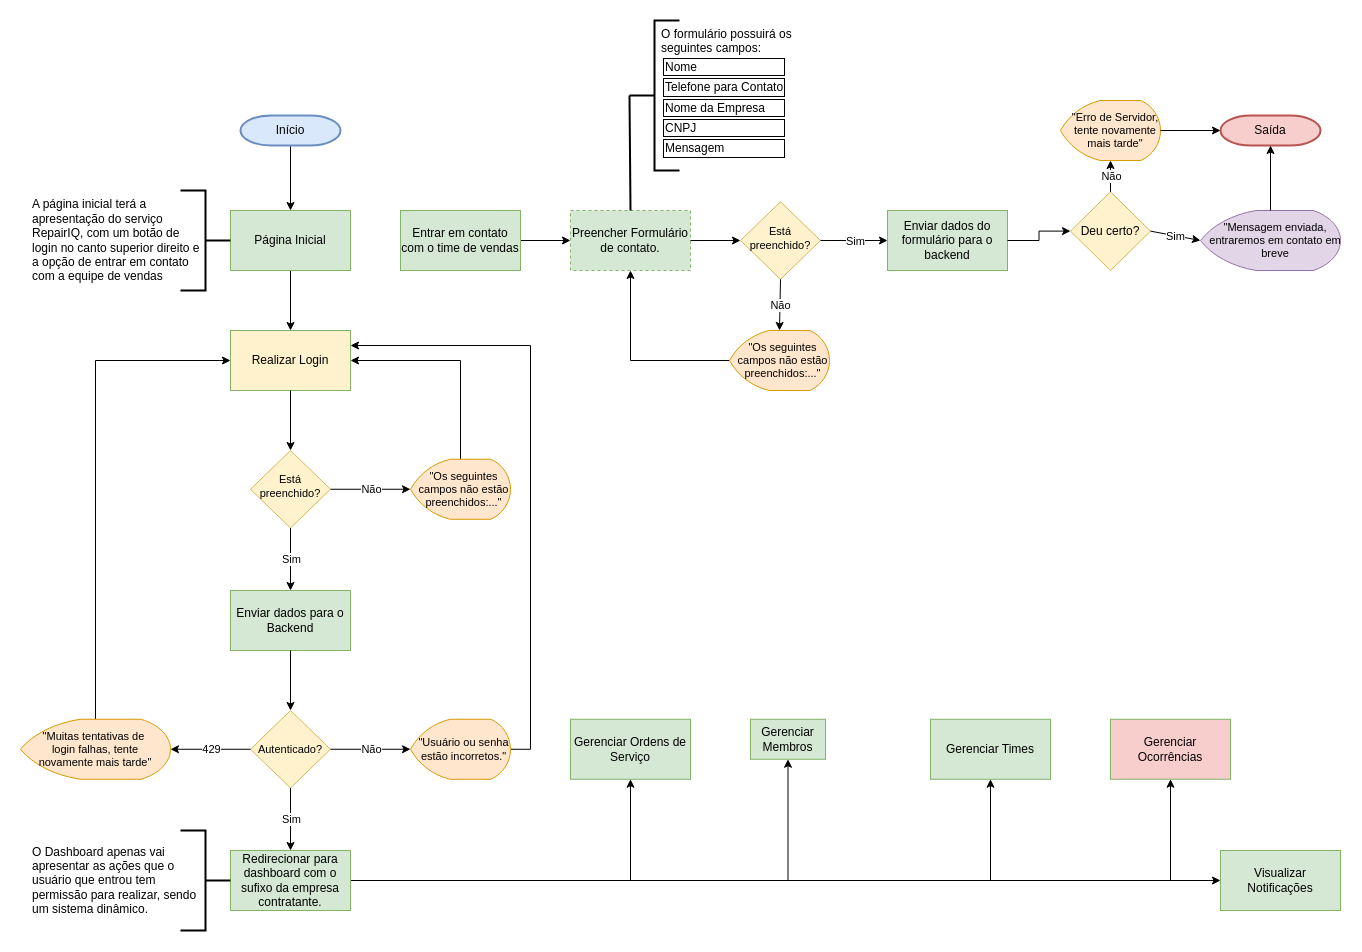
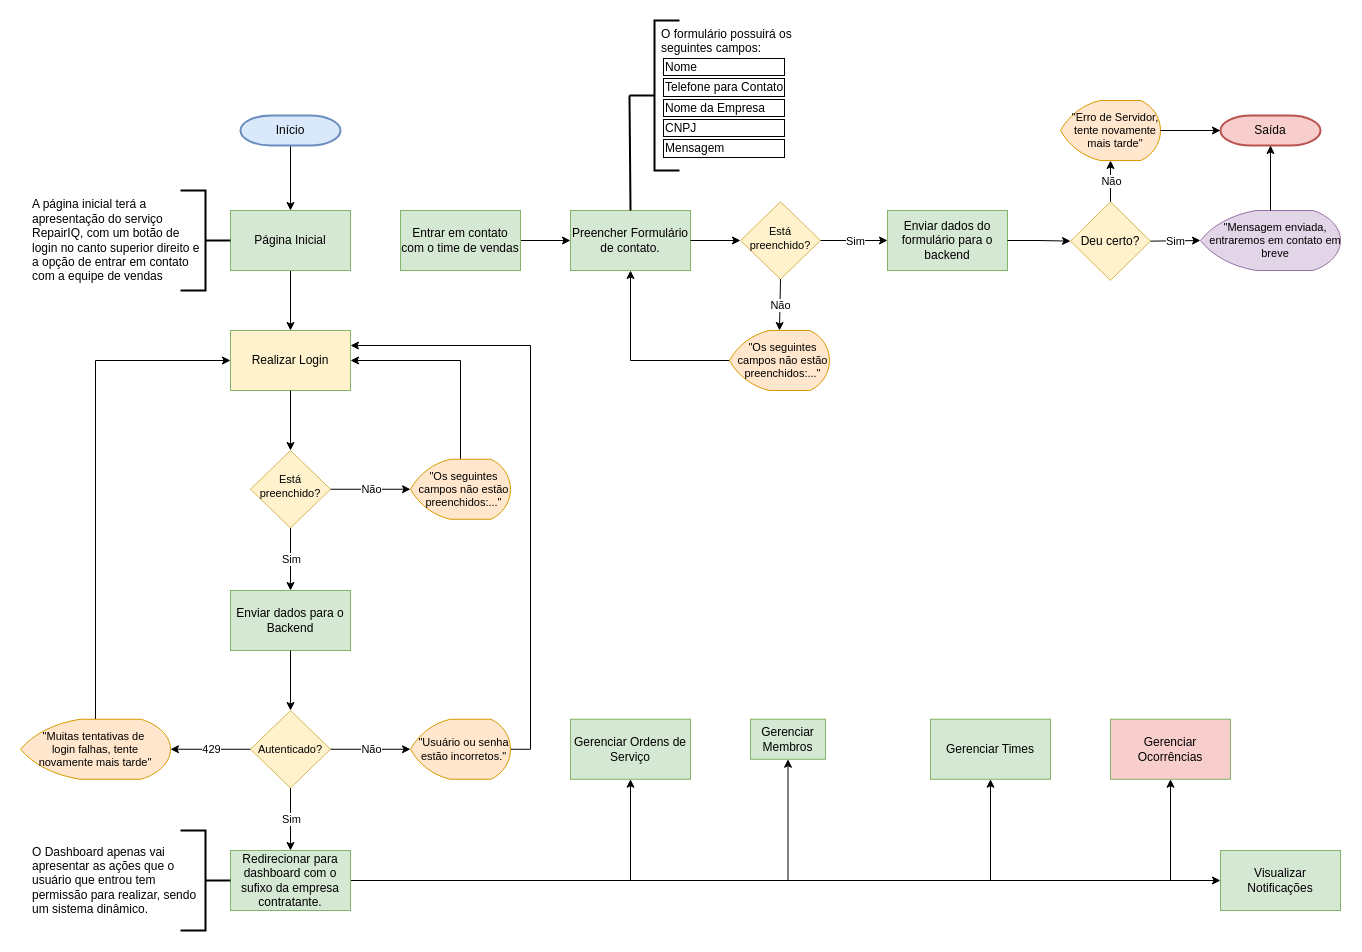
node "Deu certo?": moved (1111, 231) -> (1111, 241)
node "Preencher Formulário de contato.": style dashed -> solid
